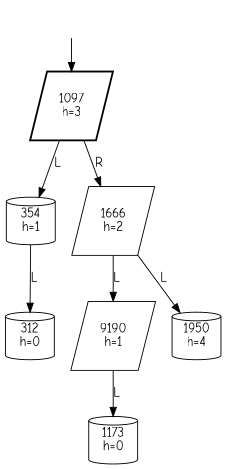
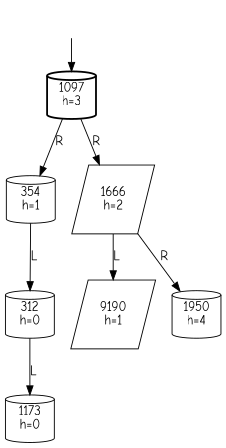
node "1097 h=3": shape parallelogram -> cylinder
edge "1097 h=3" -> "354 h=1": label "L" -> "R"
edge "1666 h=2" -> "1950 h=4": label "L" -> "R"
edge "9190 h=1" -> "1173 h=0": now "312 h=0" -> "1173 h=0"
